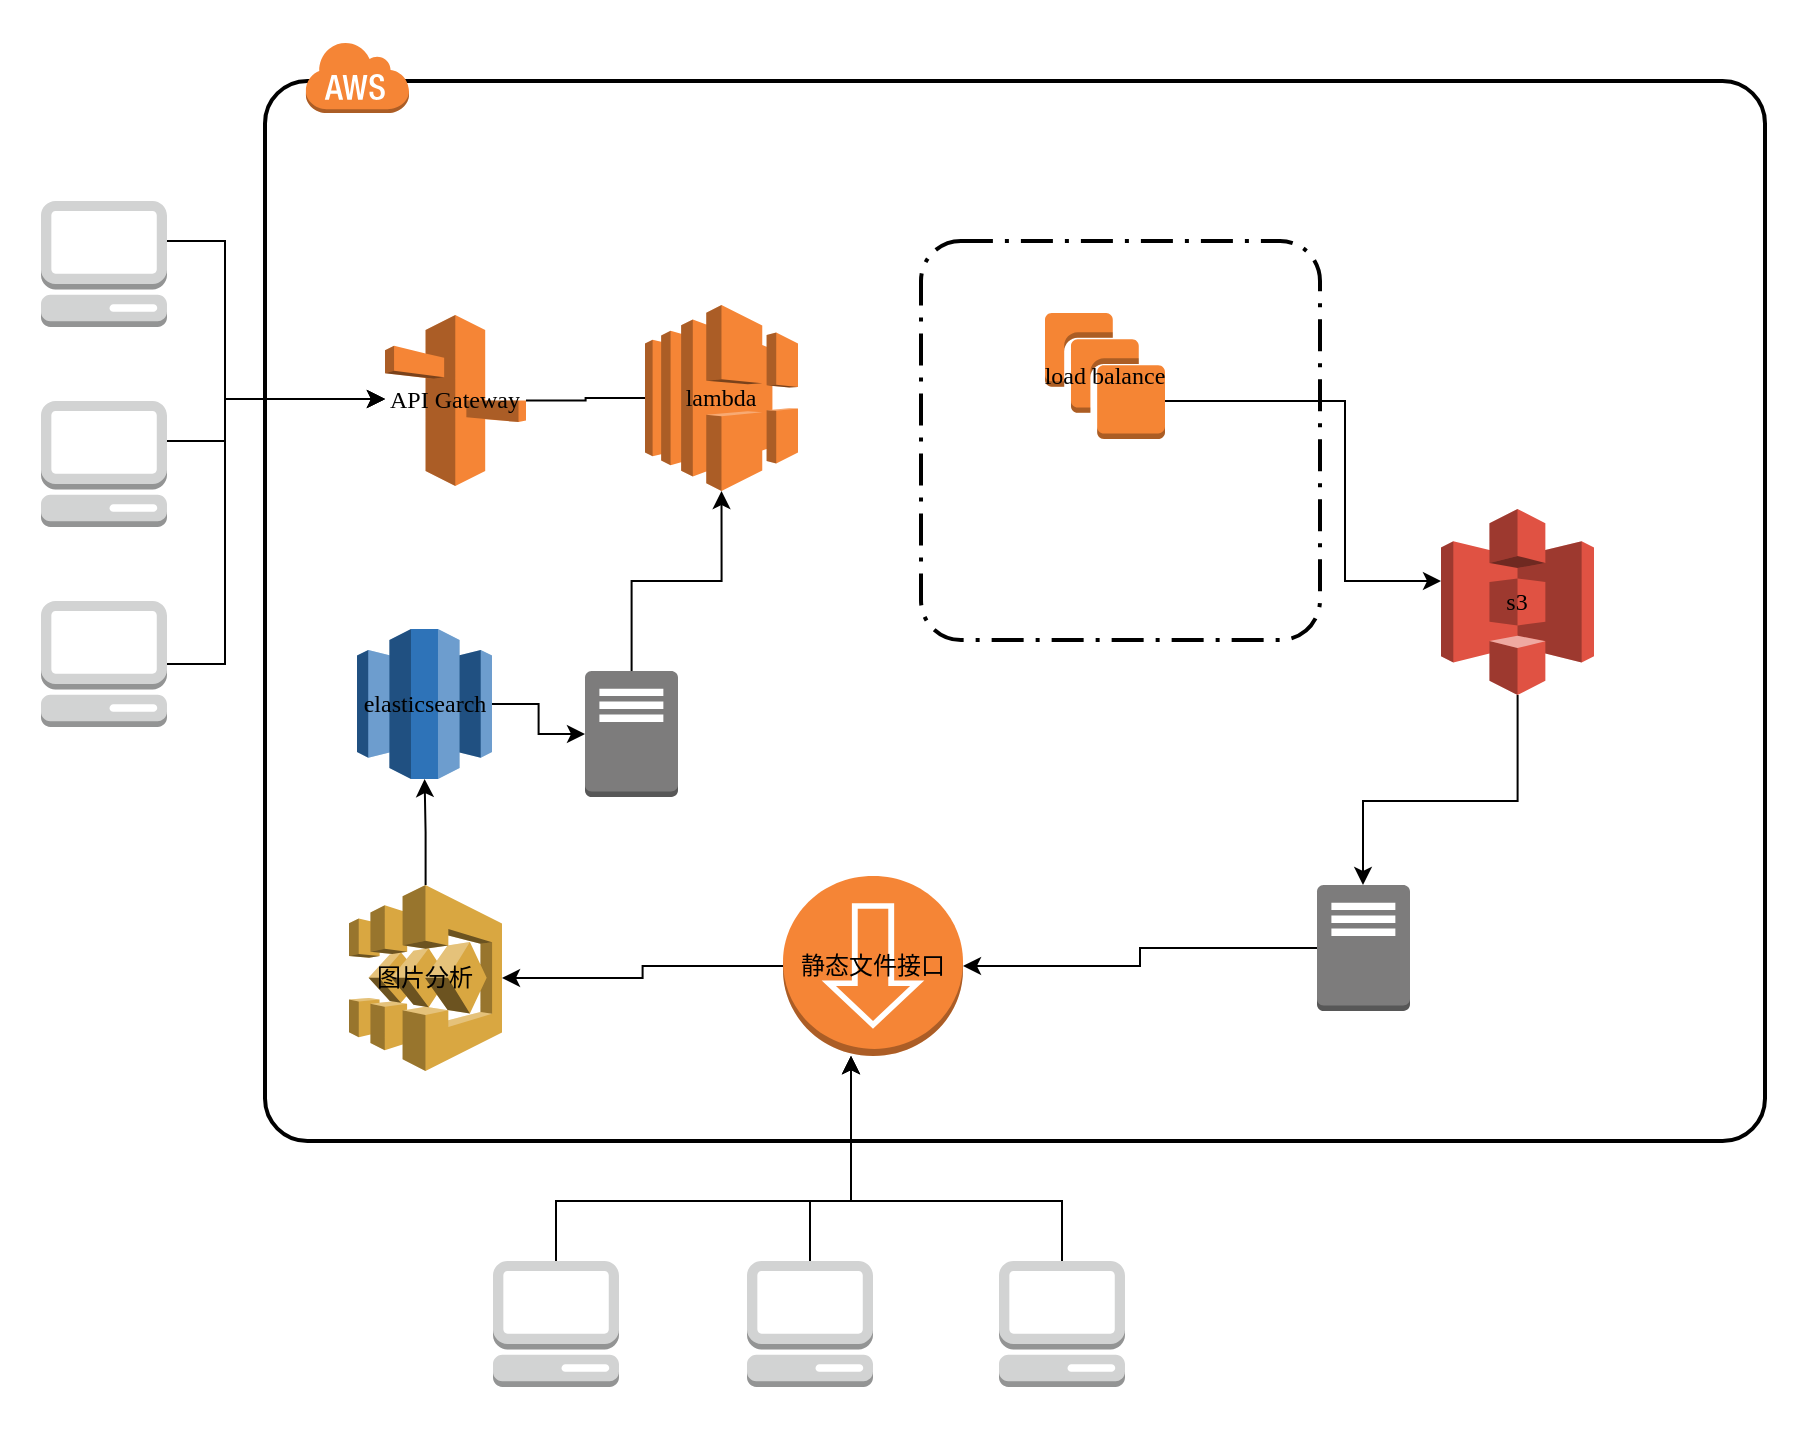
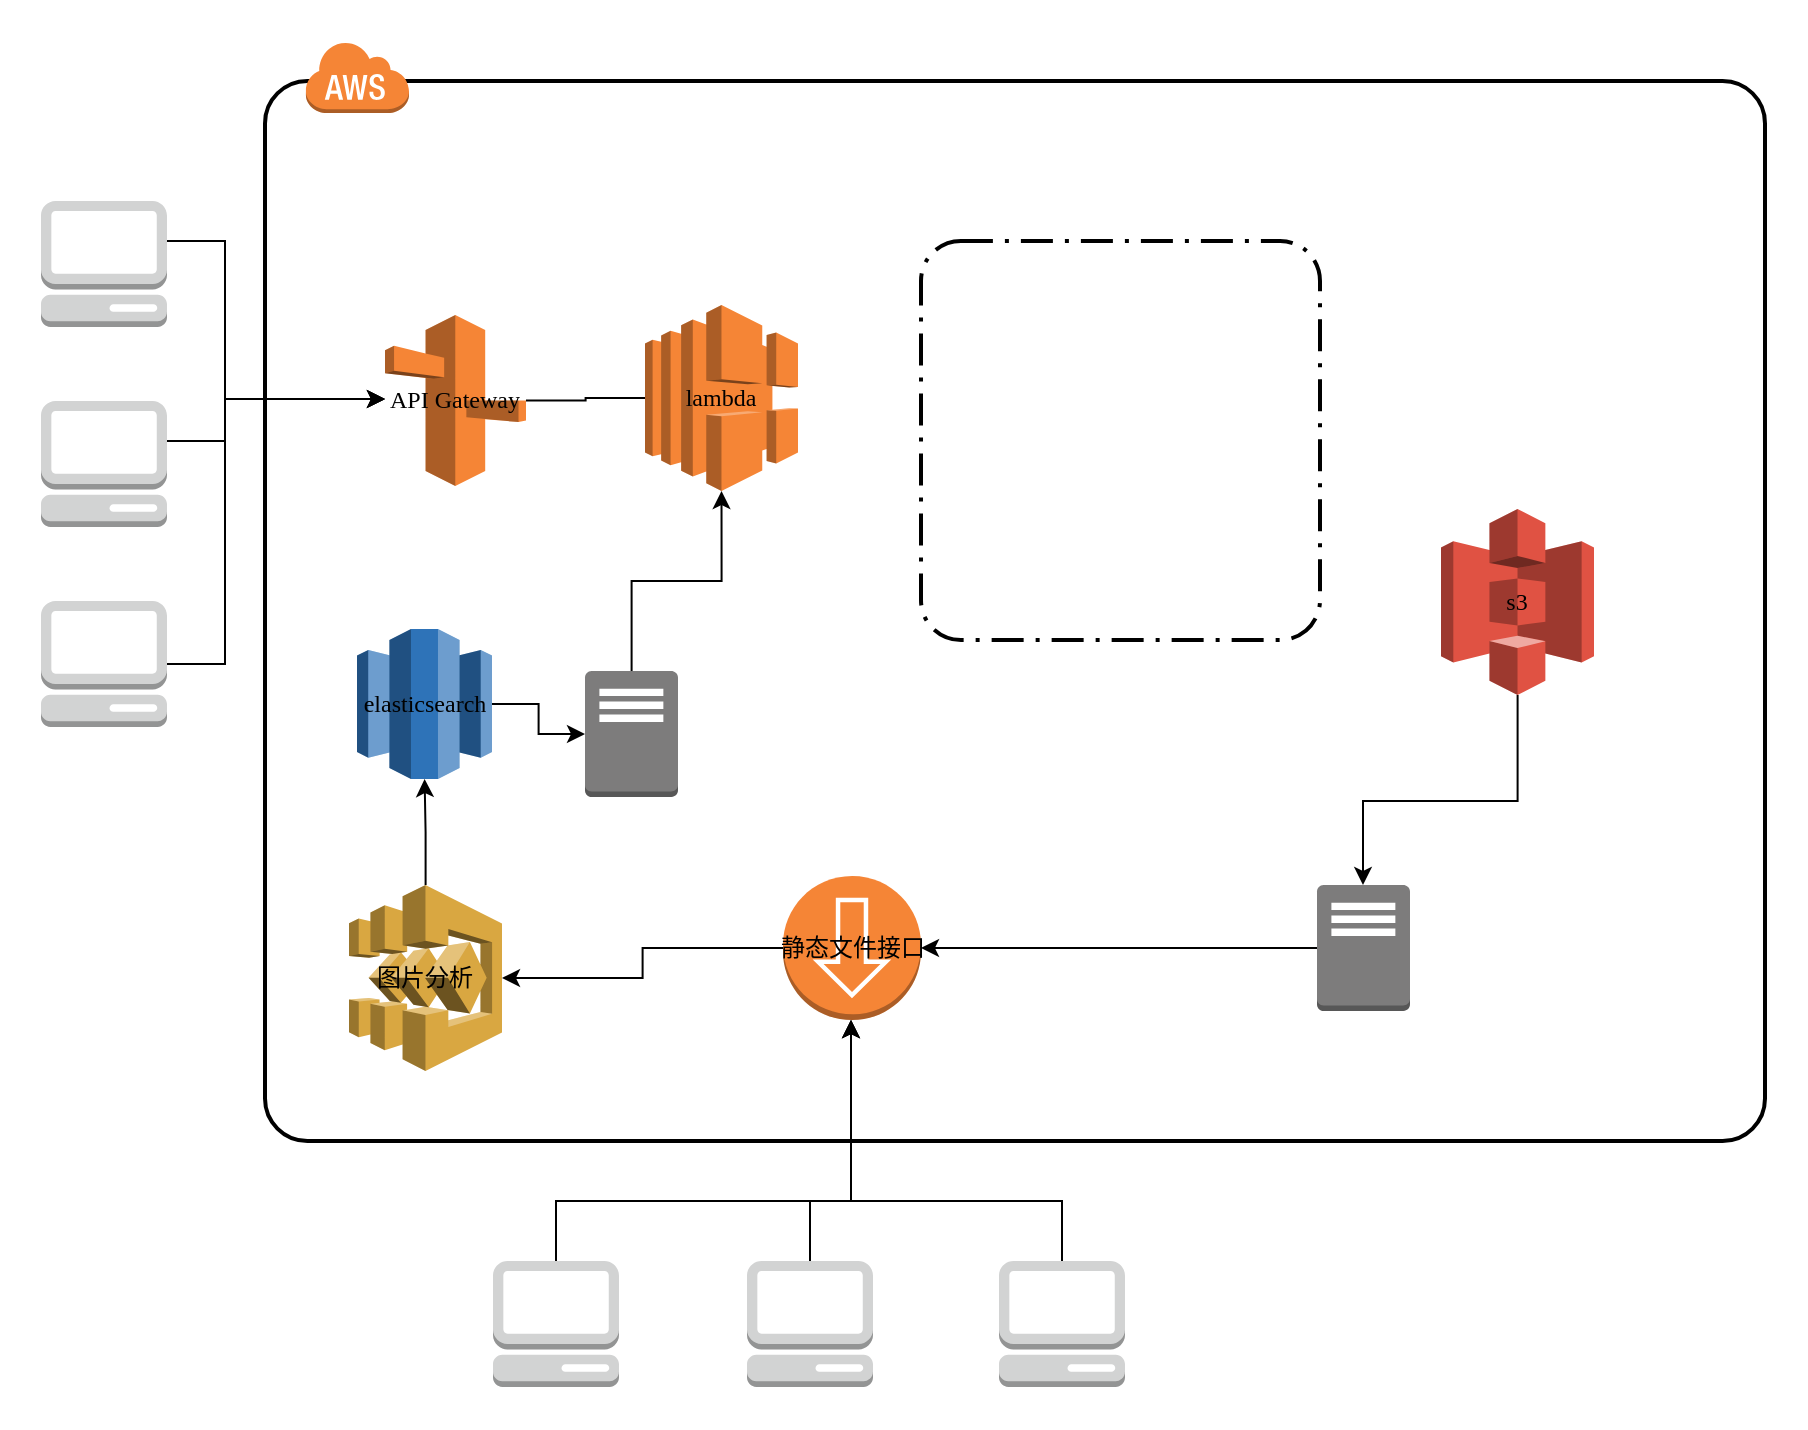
node "load balance": removed
edge "load balance" -> "s3": removed
node "静态文件接口": size 180x180 -> 138x144
